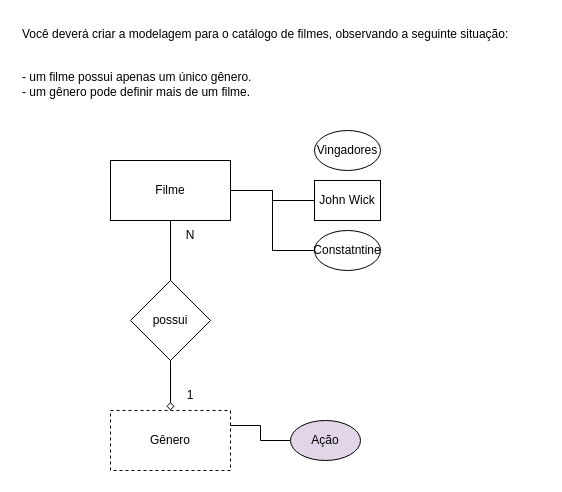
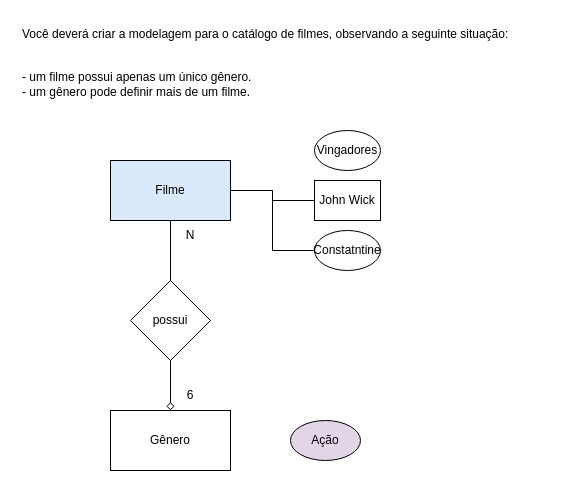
node "Filme": fillcolor #ffffff -> #dae8fc
node "1": label "1" -> "6"
edge "Gênero" -- "Ação": removed
node "Gênero": style dashed -> solid
